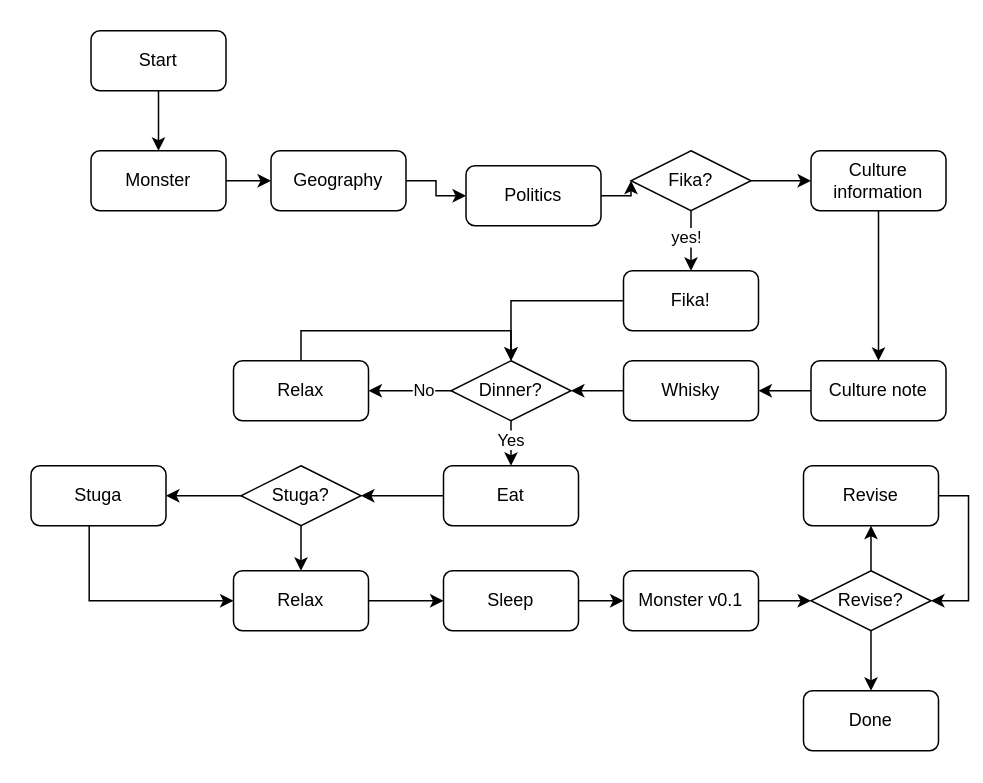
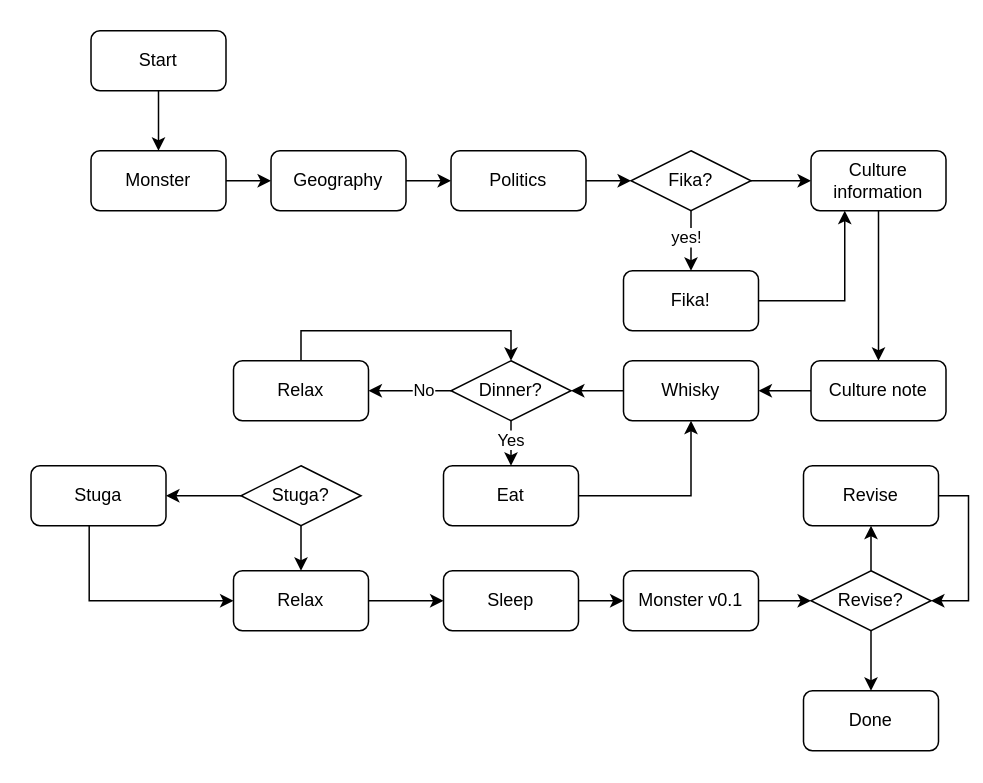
node "Politics": moved (533, 196) -> (518, 181)
edge "Fika!" -> "Dinner?": now "Fika!" -> "Culture information"
edge "Eat" -> "Stuga?": now "Eat" -> "Whisky"
